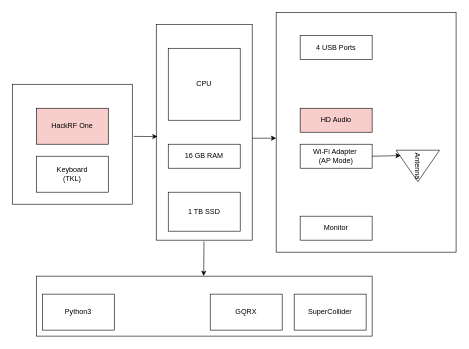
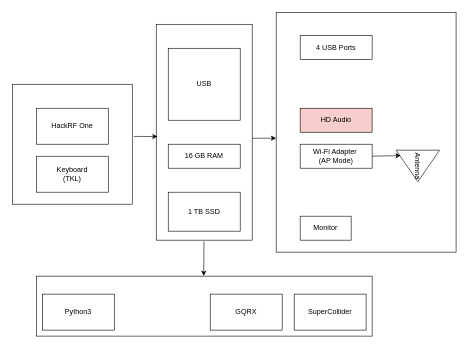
node "CPU": label "CPU" -> "USB"
node "HackRF One": fillcolor #f8cecc -> #ffffff
node "Monitor": size 72x24 -> 51x24
